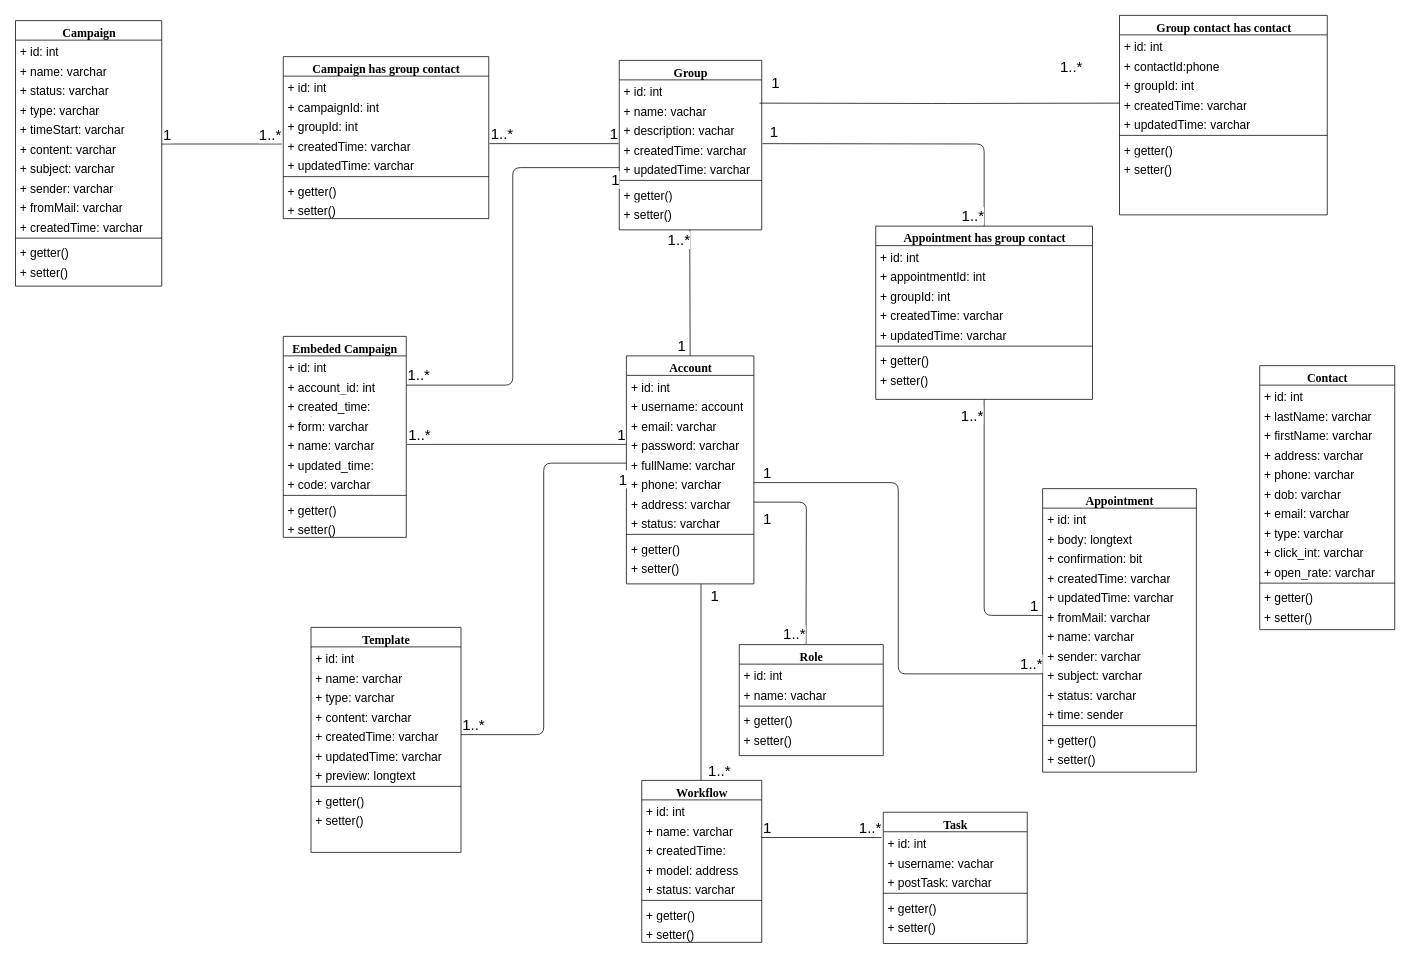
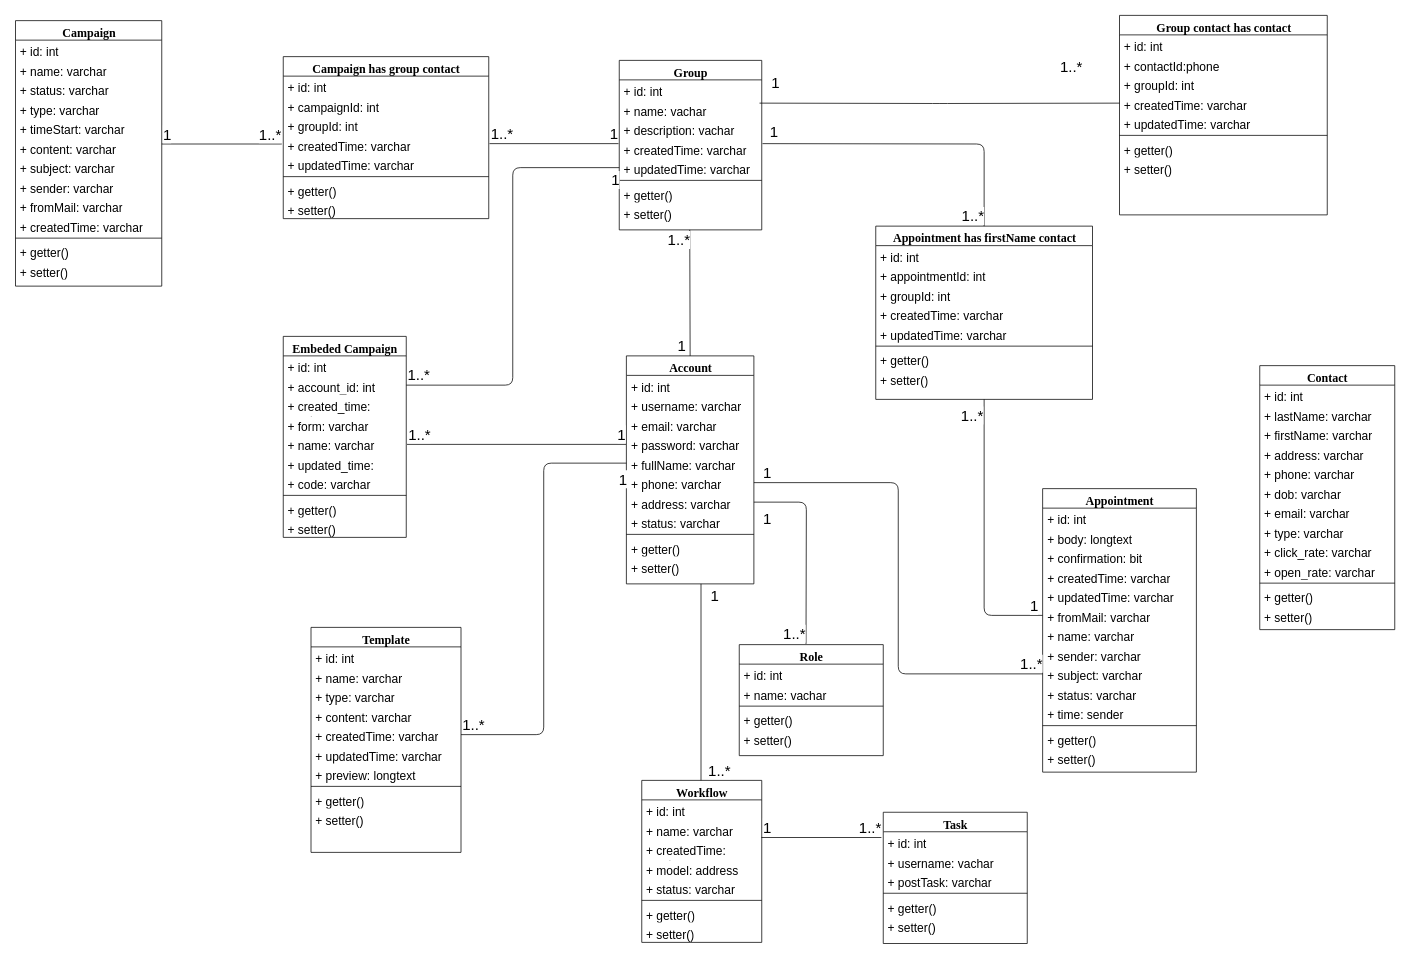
node "Appointment has group contact": label "Appointment has group contact" -> "Appointment has firstName contact"
node "+ username: account": label "+ username: account" -> "+ username: varchar"
node "+ click_int: varchar": label "+ click_int: varchar" -> "+ click_rate: varchar"
